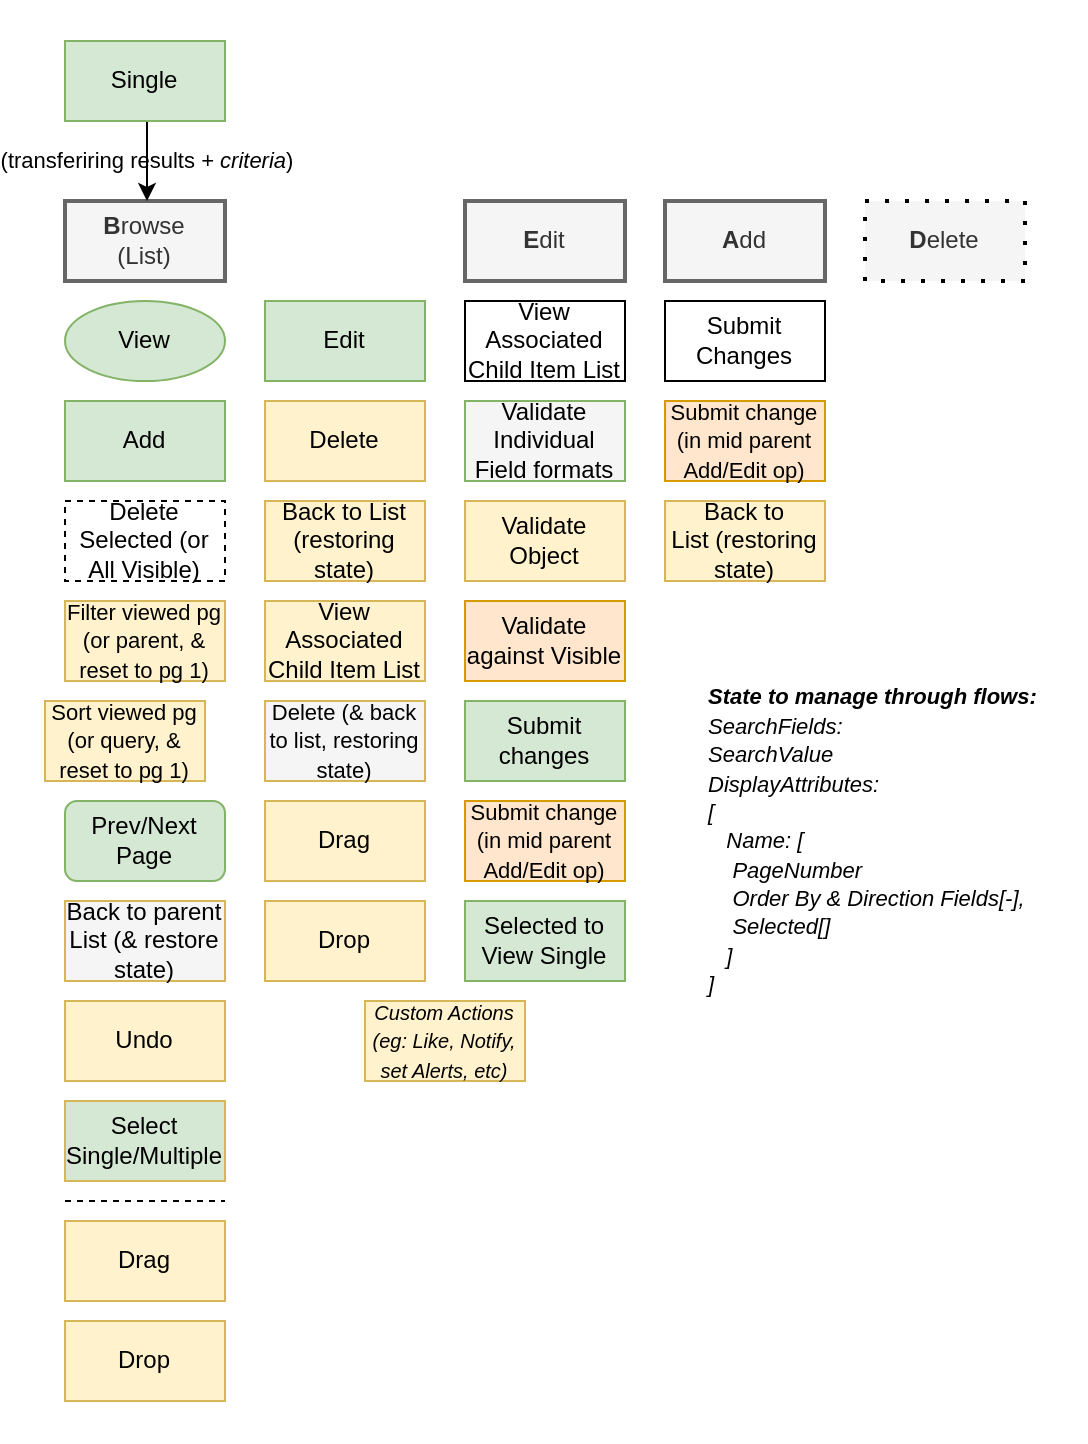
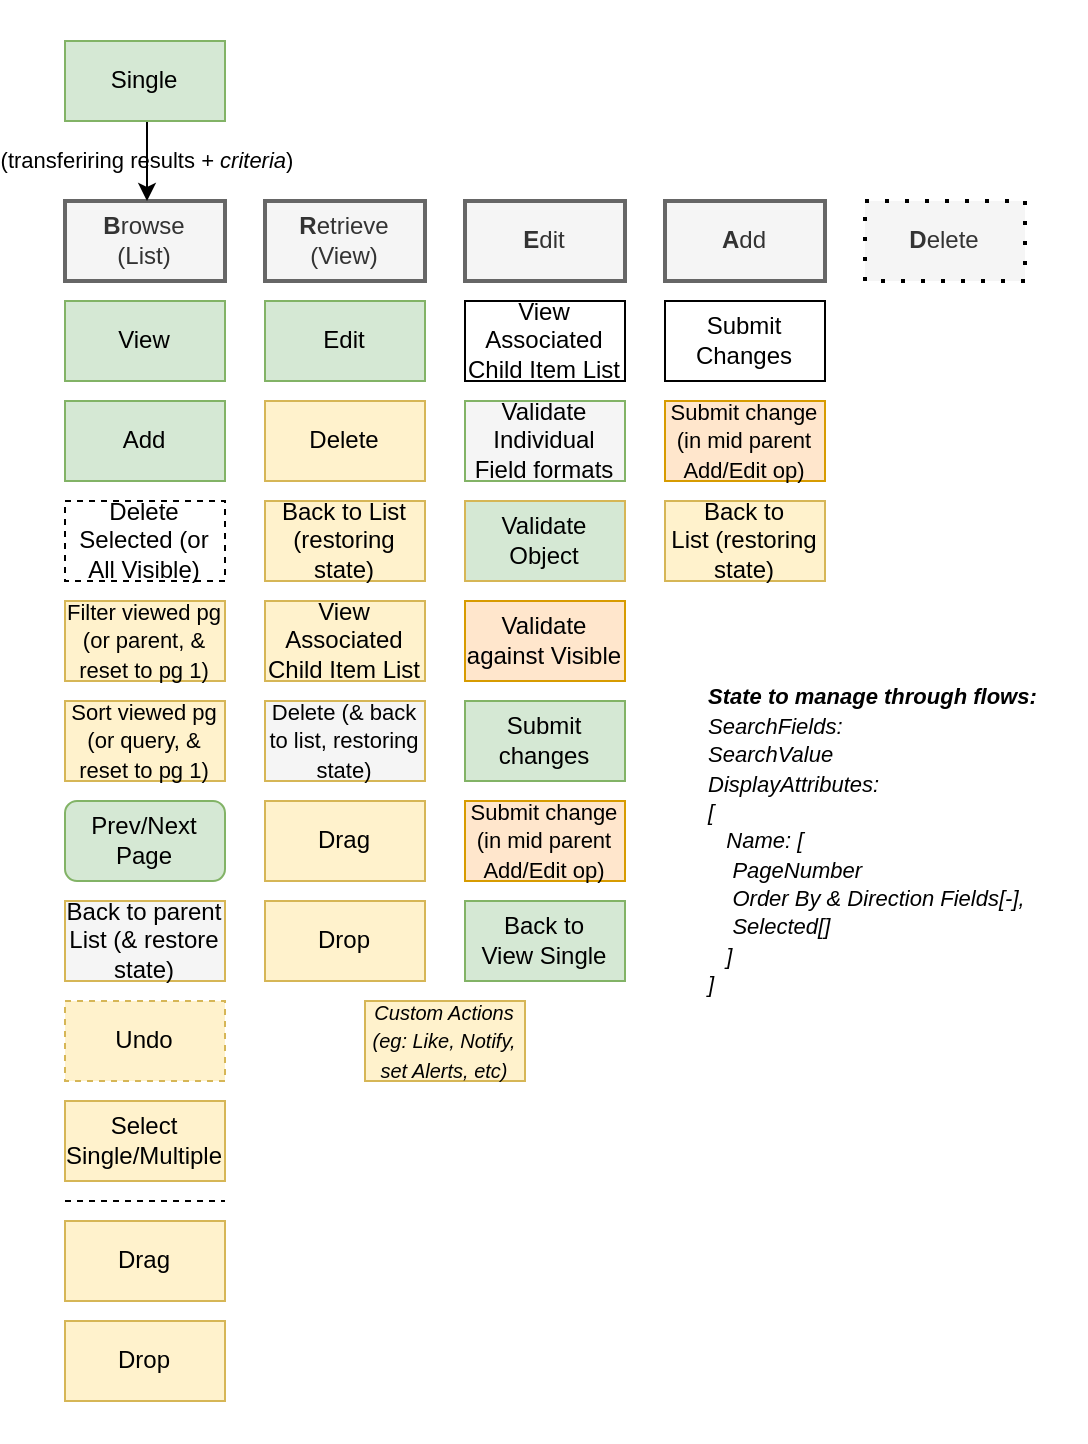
node "Retrieve (View)": added
node "View": shape ellipse -> rectangle
node "Validate Object": fillcolor #fff2cc -> #d5e8d4
node "Sort viewed pg (or query, & reset to pg 1)": moved (125, 741) -> (145, 741)
node "Selected to View Single": label "Selected to View Single" -> "Back to View Single"
node "Undo": style solid -> dashed
node "Select Single/Multiple": fillcolor #d5e8d4 -> #fff2cc
